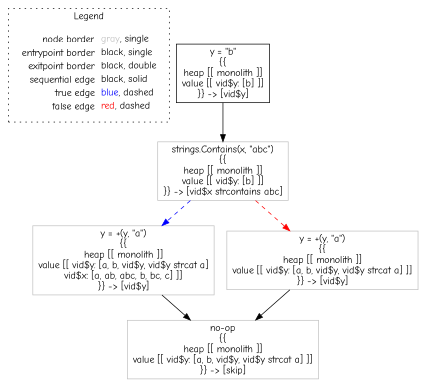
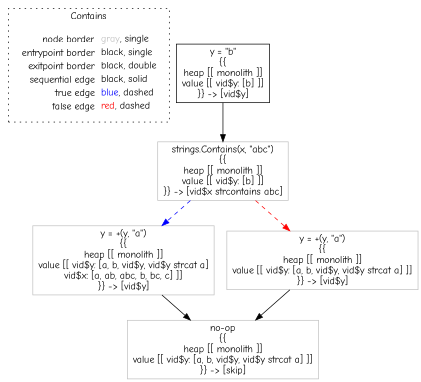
cluster "Legend": label "Legend" -> "Contains"
